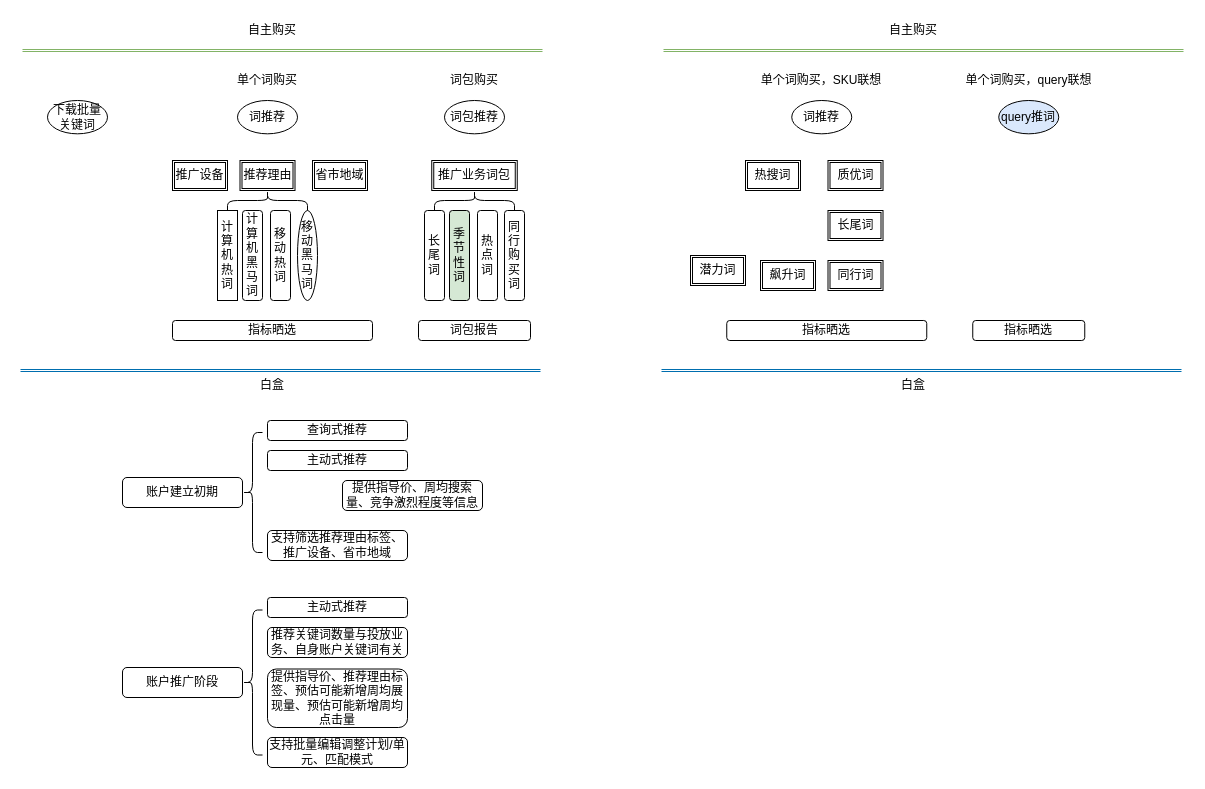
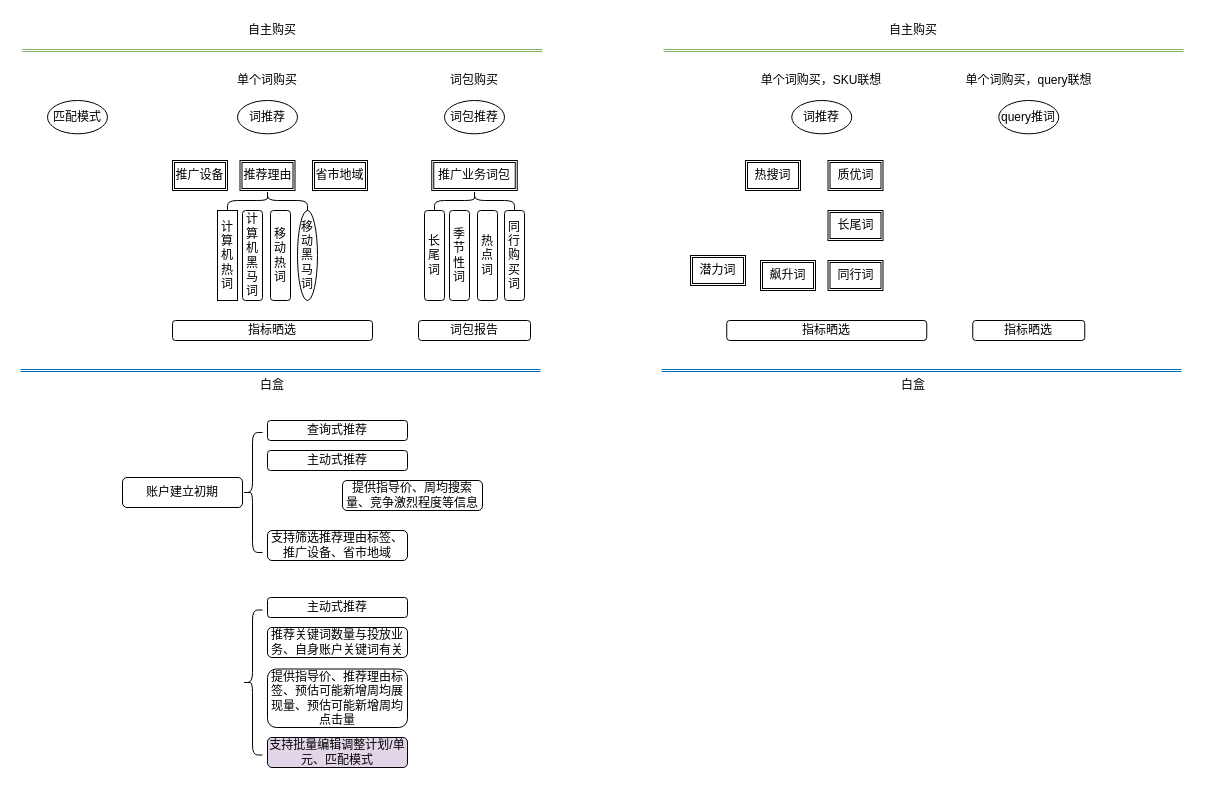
node "query推词": fillcolor #dae8fc -> #ffffff
node "下载批量关键词": label "下载批量关键词" -> "匹配模式"
node "季节性词": fillcolor #d5e8d4 -> #ffffff
node "账户推广阶段": removed
node "支持批量编辑调整计划/单元、匹配模式": fillcolor #ffffff -> #e1d5e7
